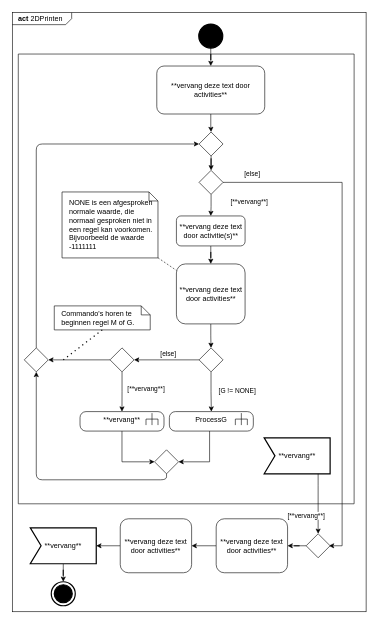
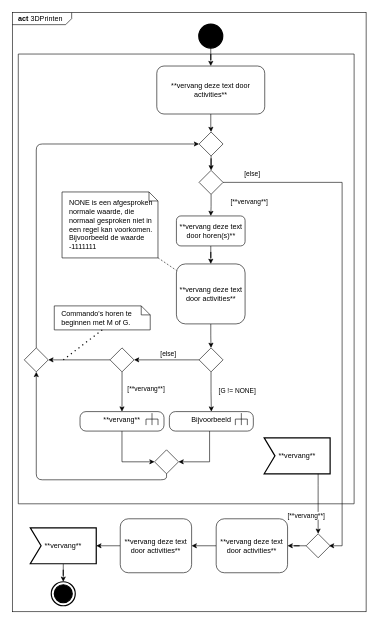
node "act 2DPrinten": label "act 2DPrinten" -> "act 3DPrinten"
node "**vervang deze text door activitie(s)**": label "**vervang deze text door activitie(s)**" -> "**vervang deze text door horen(s)**"
node "Commando's horen te beginnen regel M of G.": label "Commando's horen te beginnen regel M of G." -> "Commando's horen te beginnen met M of G."
node "ProcessG": label "ProcessG" -> "Bijvoorbeeld"
